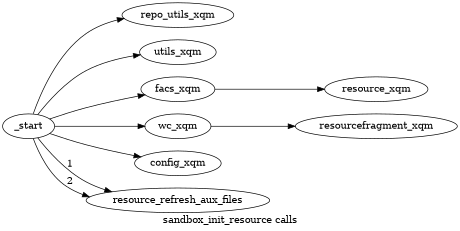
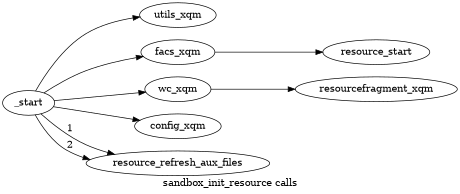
node "repo_utils_xqm": removed
node "resource_xqm": label "resource_xqm" -> "resource_start"
